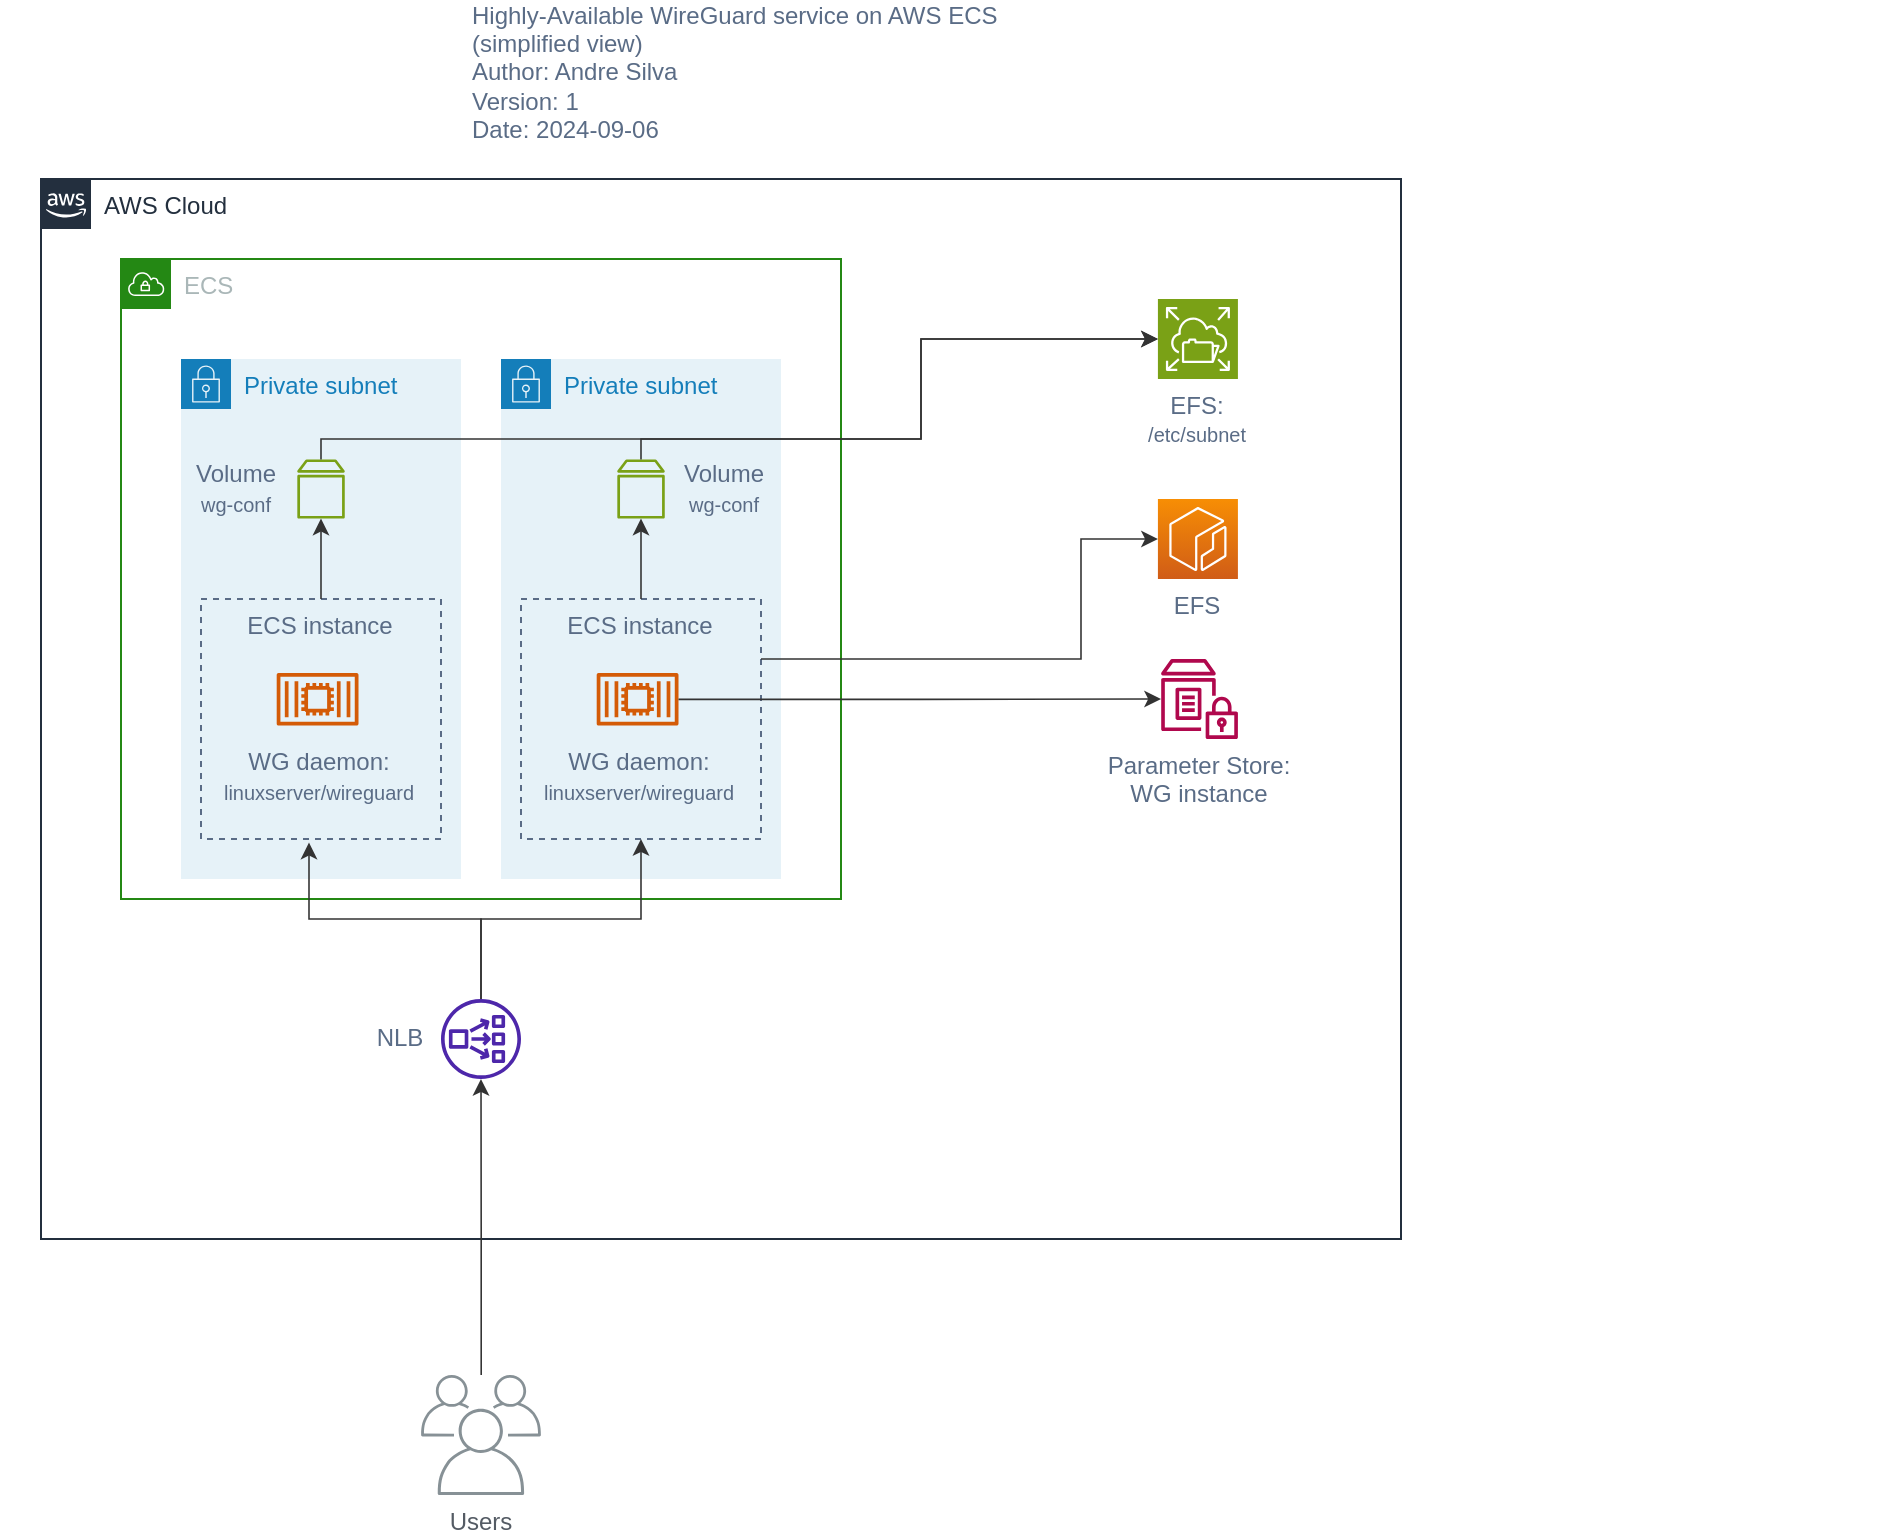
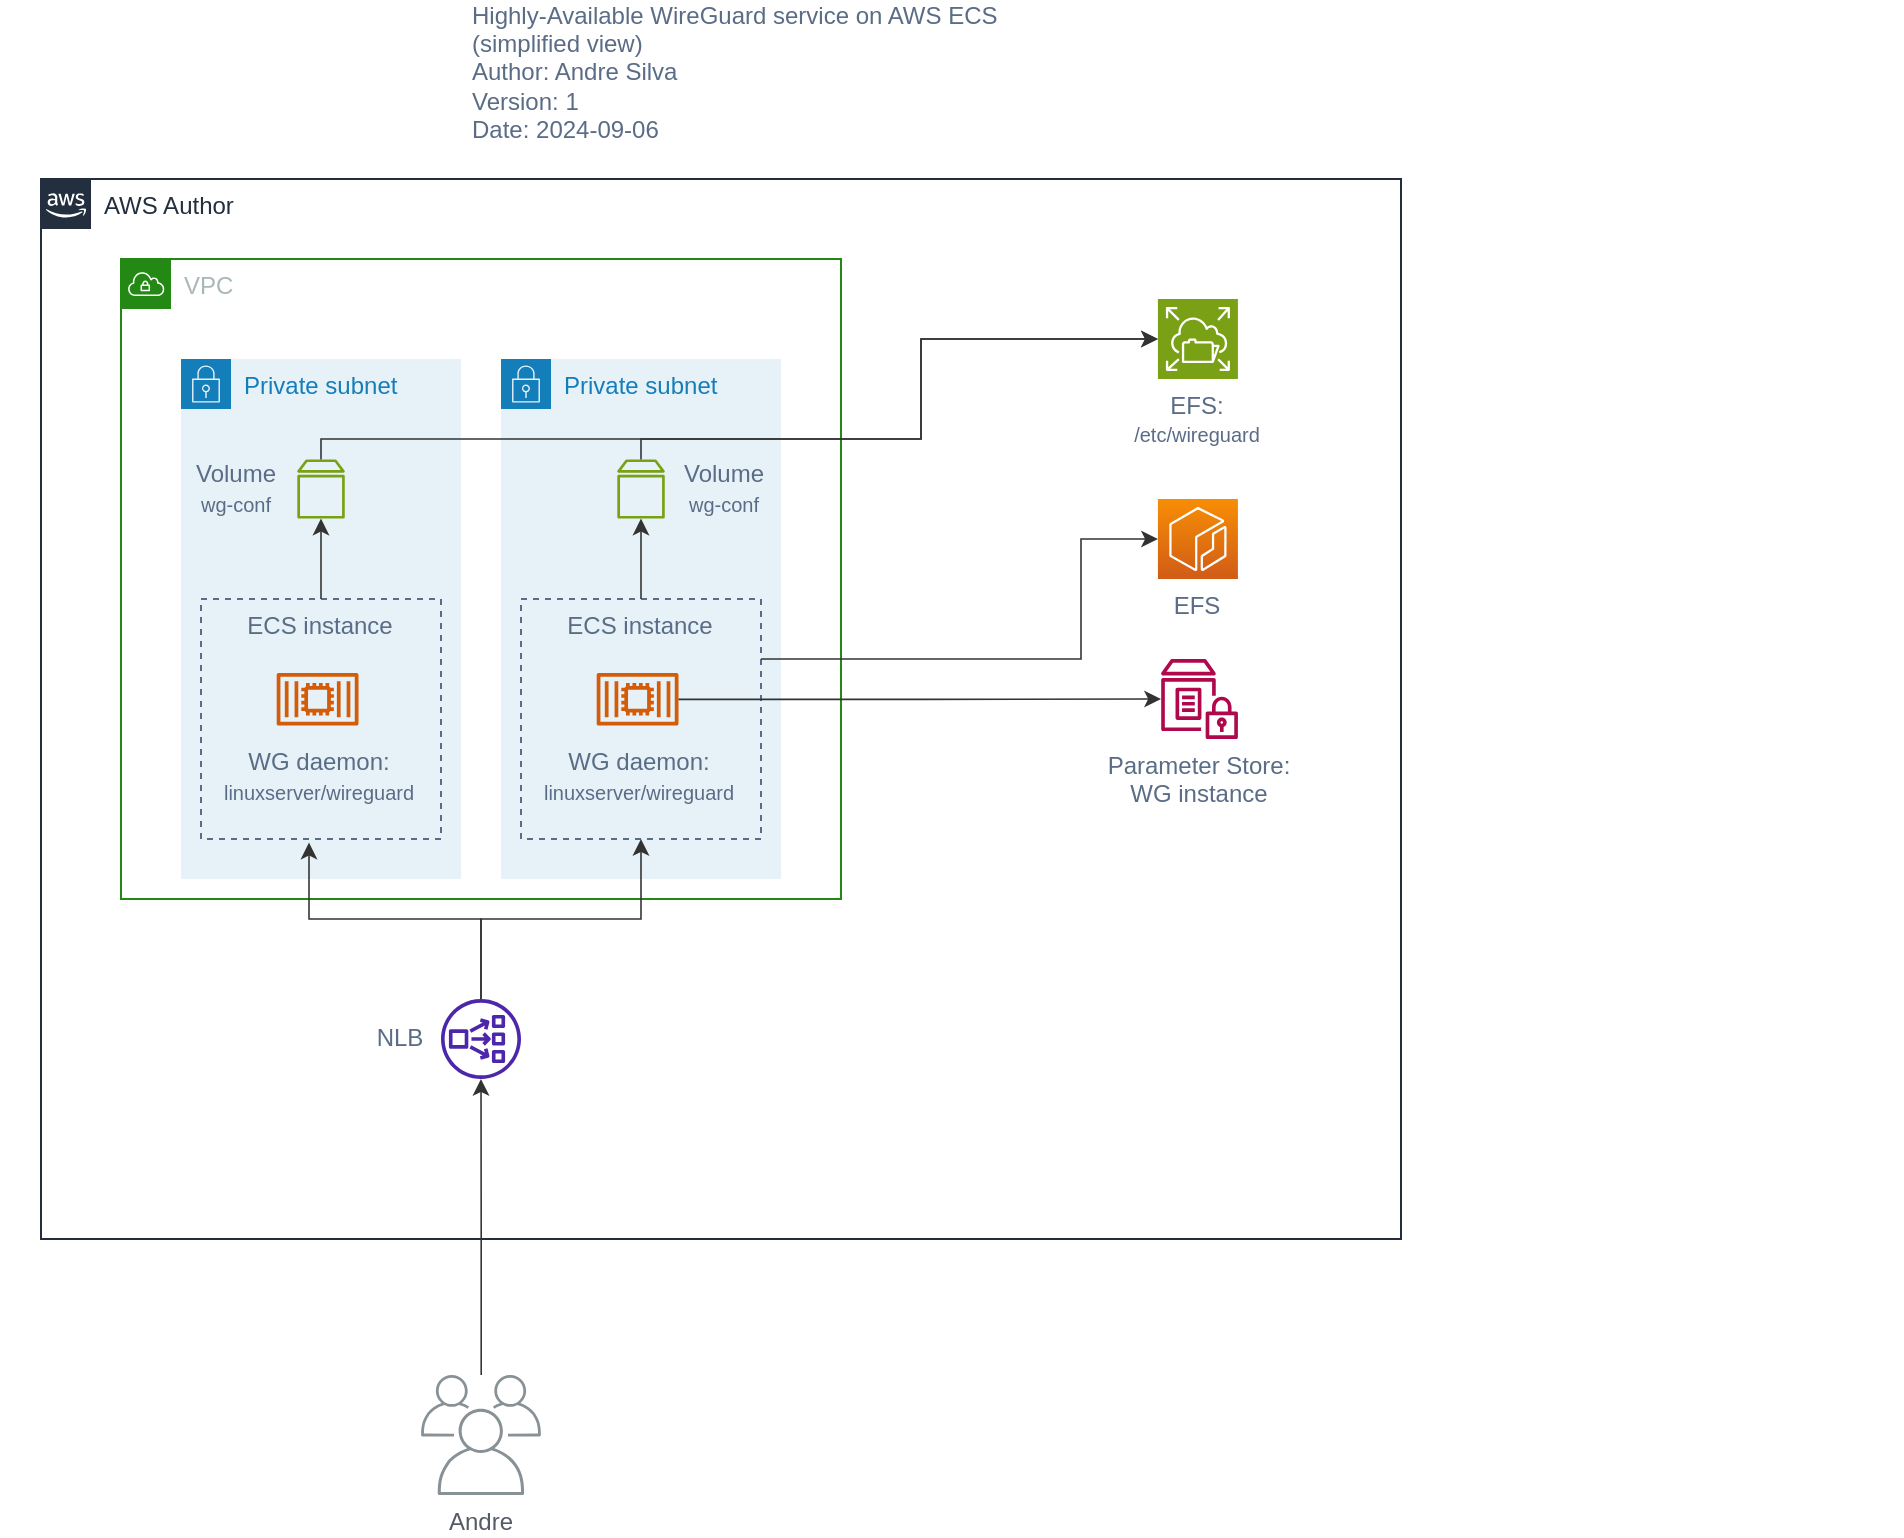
node "AWS Cloud": label "AWS Cloud" -> "AWS Author"
node "ECS": label "ECS" -> "VPC"
node "EFS: /etc/subnet": label "EFS: /etc/subnet" -> "EFS: /etc/wireguard"
node "Users": label "Users" -> "Andre"
